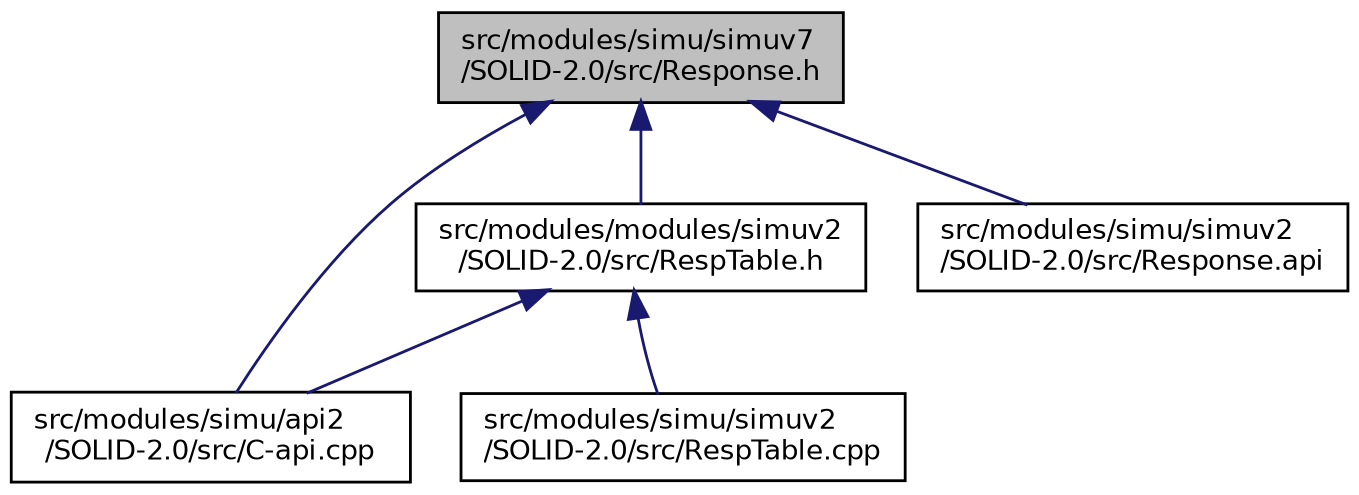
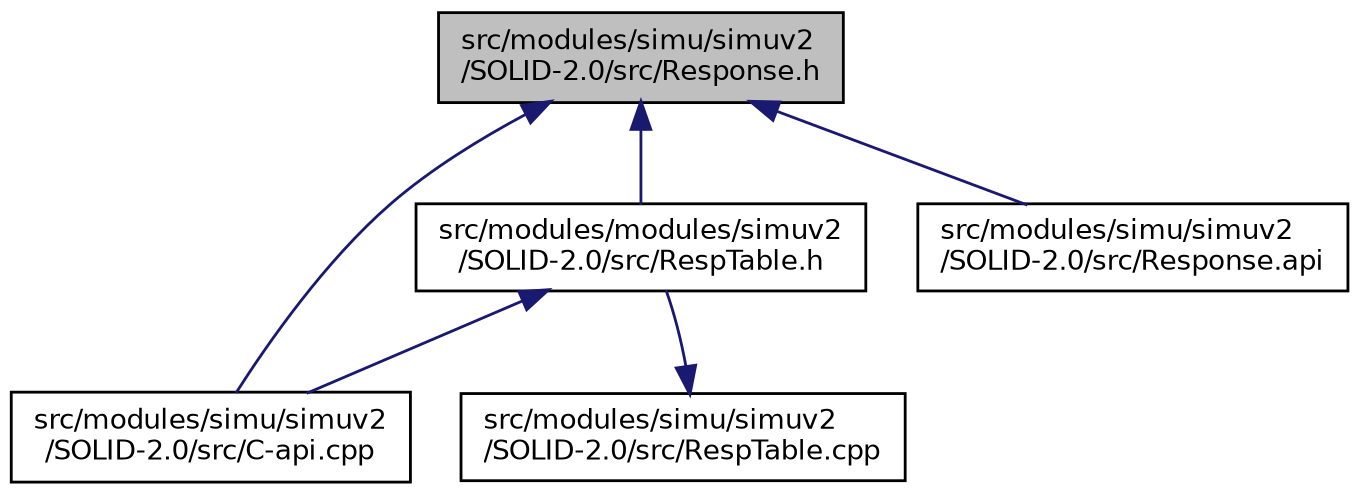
node "src/modules/simu/simuv7 /SOLID-2.0/src/Response.h": label "src/modules/simu/simuv7 /SOLID-2.0/src/Response.h" -> "src/modules/simu/simuv2 /SOLID-2.0/src/Response.h"
edge "src/modules/simu/simuv2 /SOLID-2.0/src/RespTable.cpp" -> "src/modules/modules/simuv2 /SOLID-2.0/src/RespTable.h": reversed
node "src/modules/simu/api2 /SOLID-2.0/src/C-api.cpp": label "src/modules/simu/api2 /SOLID-2.0/src/C-api.cpp" -> "src/modules/simu/simuv2 /SOLID-2.0/src/C-api.cpp"
